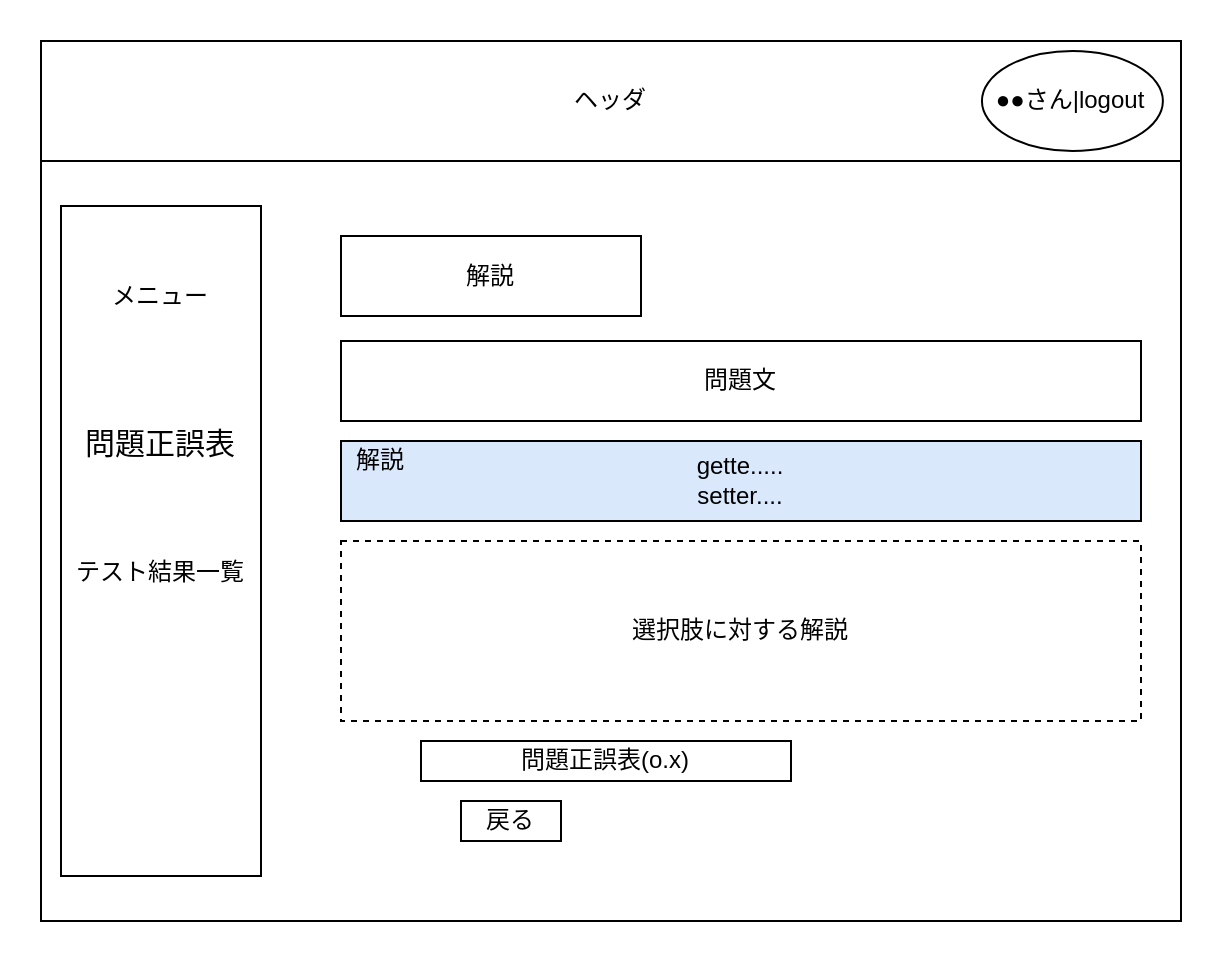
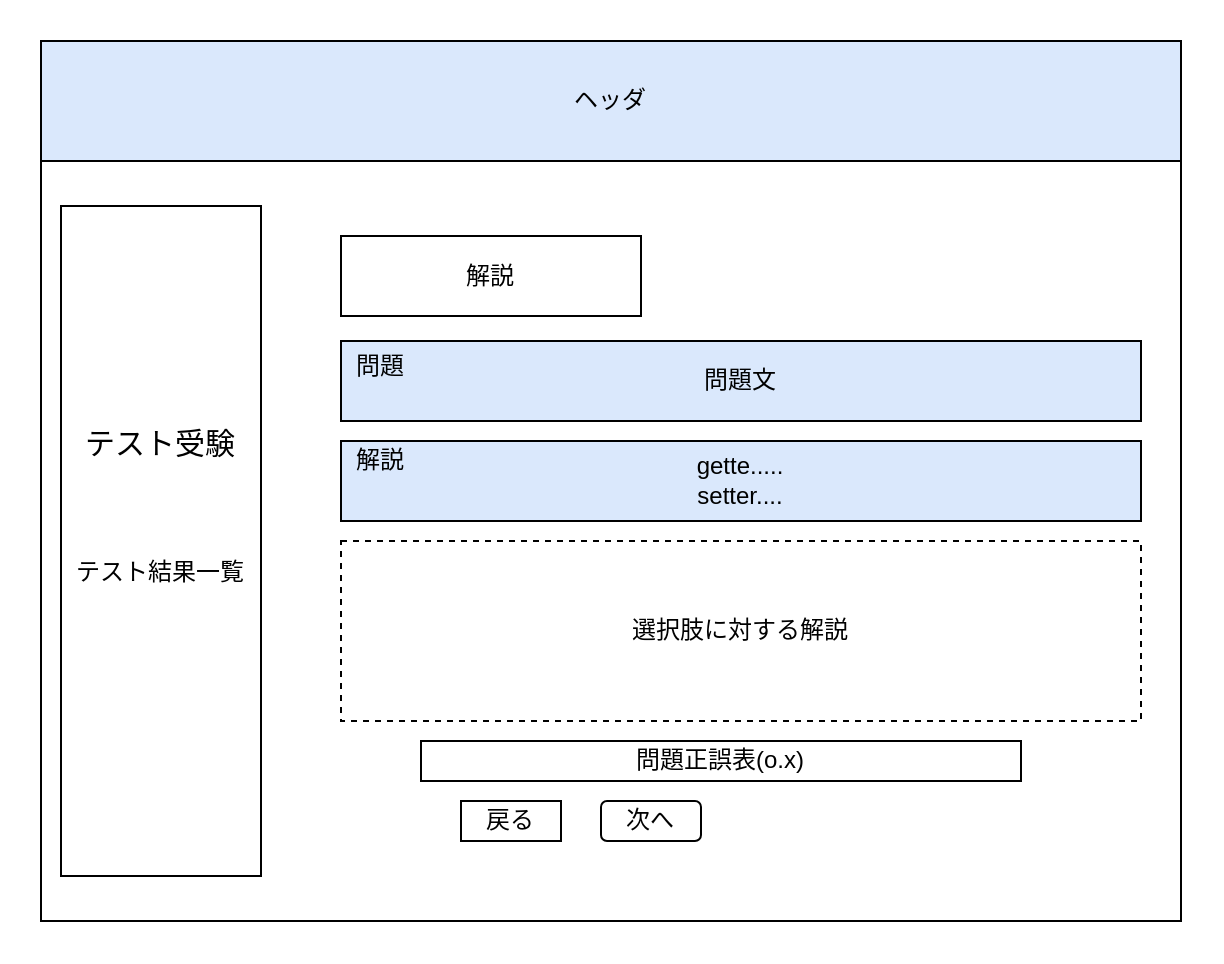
node "ヘッダ": fillcolor #ffffff -> #dae8fc
node "●●さん|logout": removed
node "メニュー": removed
node "問題": added
node "問題文": fillcolor #ffffff -> #dae8fc
node "問題正誤表": label "問題正誤表" -> "テスト受験"
node "問題正誤表(o.x)": size 370x40 -> 600x40
node "次へ": added
